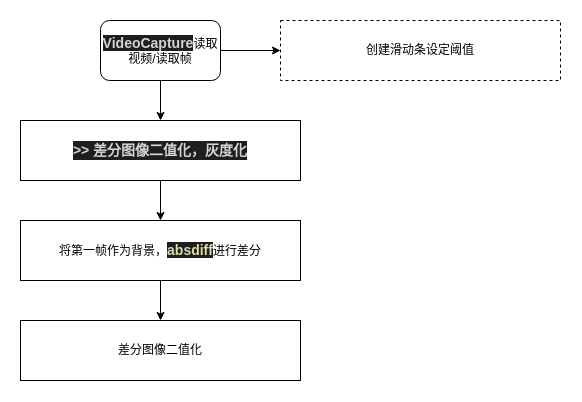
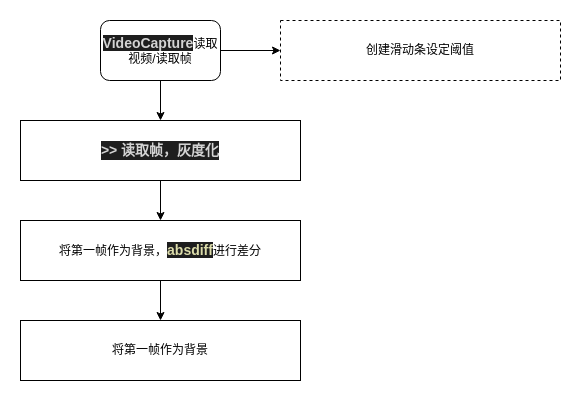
node ">> 差分图像二值化，灰度化": label ">> 差分图像二值化，灰度化" -> ">> 读取帧，灰度化"
node "差分图像二值化": label "差分图像二值化" -> "将第一帧作为背景"
